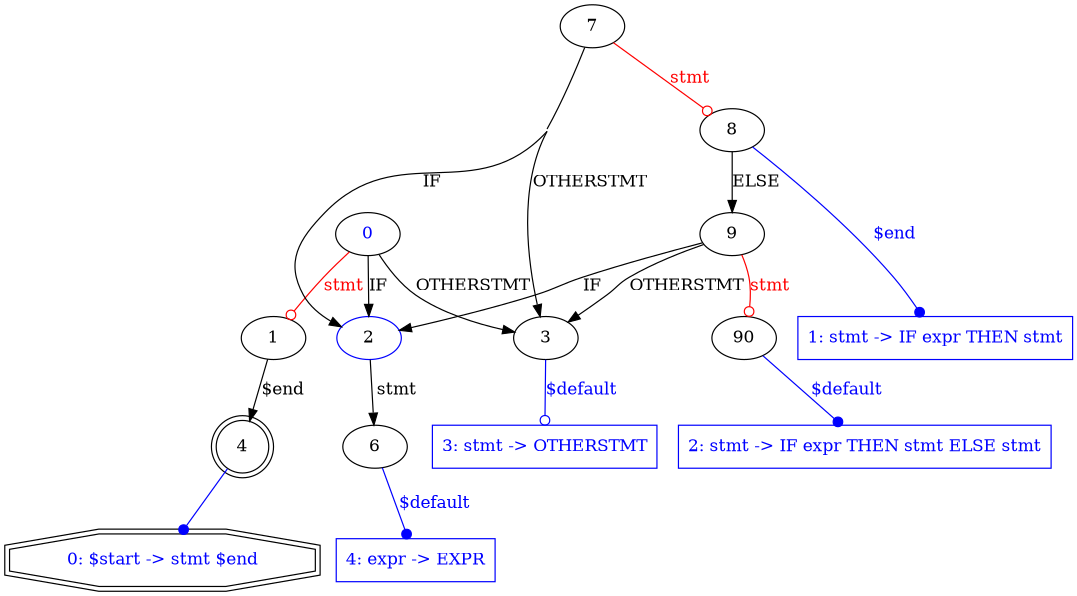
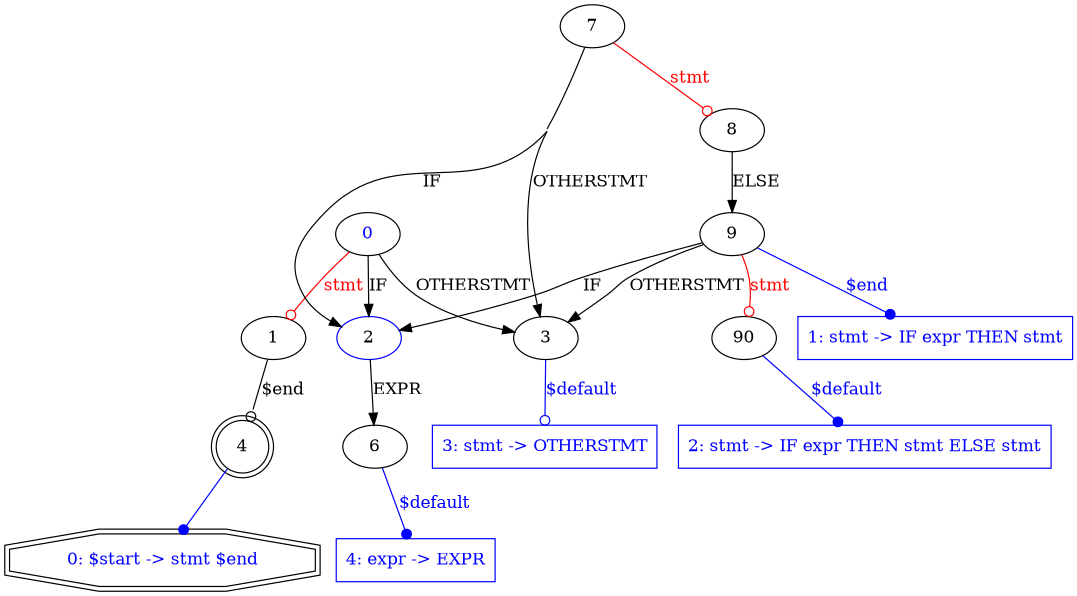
edge "8" -> "1: stmt -> IF expr THEN stmt": now "9" -> "1: stmt -> IF expr THEN stmt"
edge "1" -> "4": arrowhead normal -> odot
edge "2" -> "6": label "stmt" -> "EXPR"
